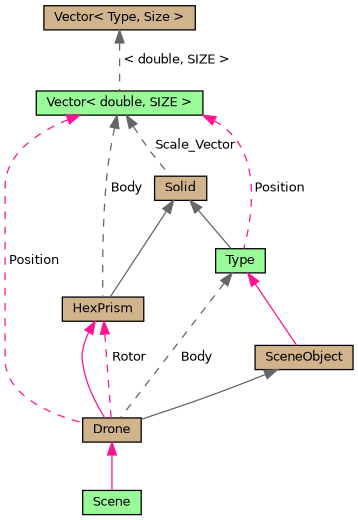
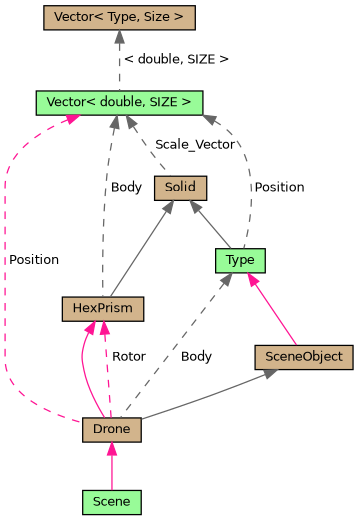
edge "Type" -> "Vector< double, SIZE >": color deeppink -> gray40
